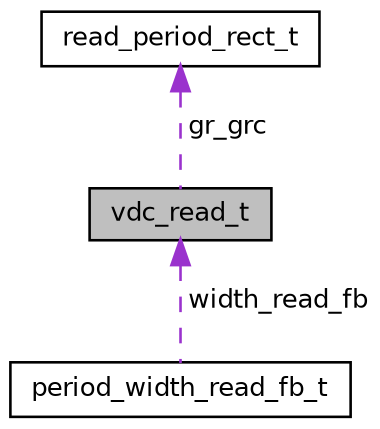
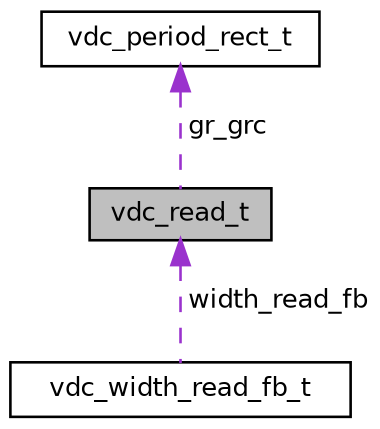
node "read_period_rect_t": label "read_period_rect_t" -> "vdc_period_rect_t"
node "period_width_read_fb_t": label "period_width_read_fb_t" -> "vdc_width_read_fb_t"
